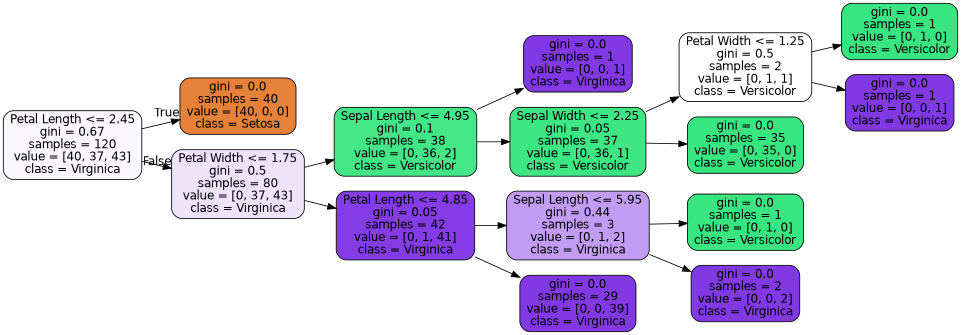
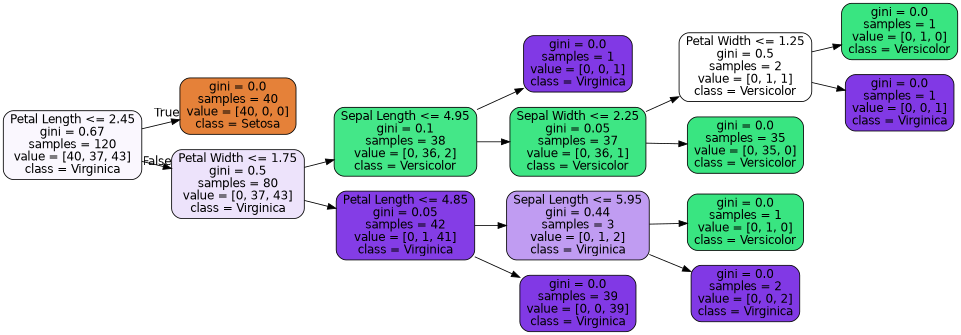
node "gini = 0.0 samples = 29 value = [0, 0, 39] class = Virginica": label "gini = 0.0 samples = 29 value = [0, 0, 39] class = Virginica" -> "gini = 0.0 samples = 39 value = [0, 0, 39] class = Virginica"
